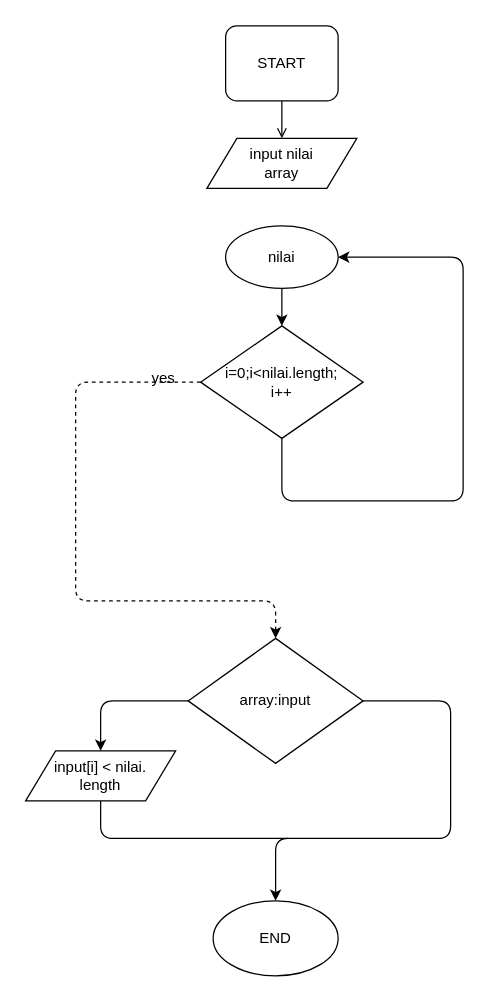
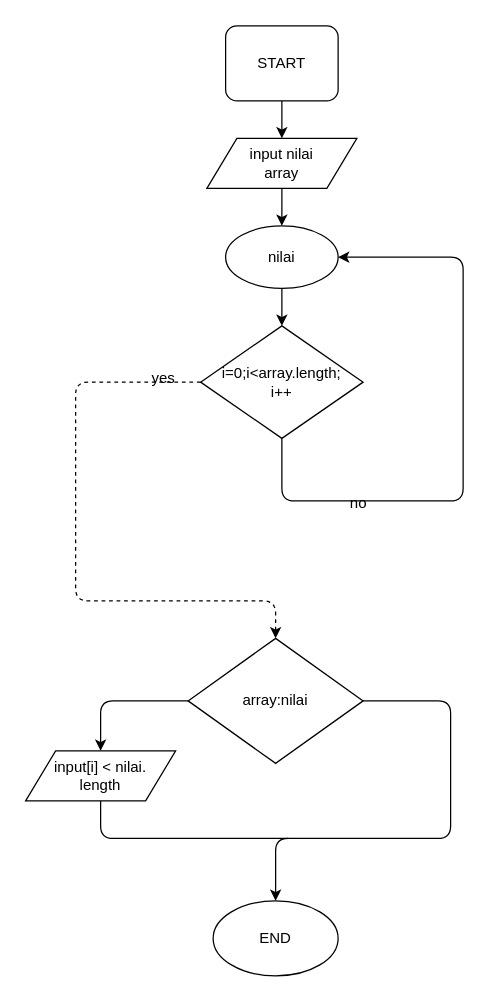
edge "START" -> "input nilai array": arrowhead open -> classic
edge "input nilai array" -> "nilai": added
node "i=0;i<nilai.length; i++": label "i=0;i<nilai.length; i++" -> "i=0;i<array.length; i++"
node "no": added
node "array:input": label "array:input" -> "array:nilai"
